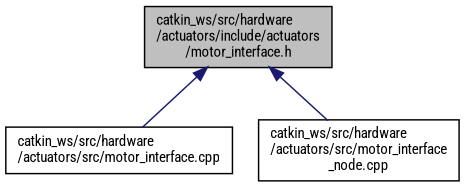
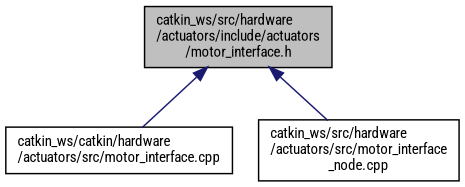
node "catkin_ws/src/hardware /actuators/src/motor_interface.cpp": label "catkin_ws/src/hardware /actuators/src/motor_interface.cpp" -> "catkin_ws/catkin/hardware /actuators/src/motor_interface.cpp"
